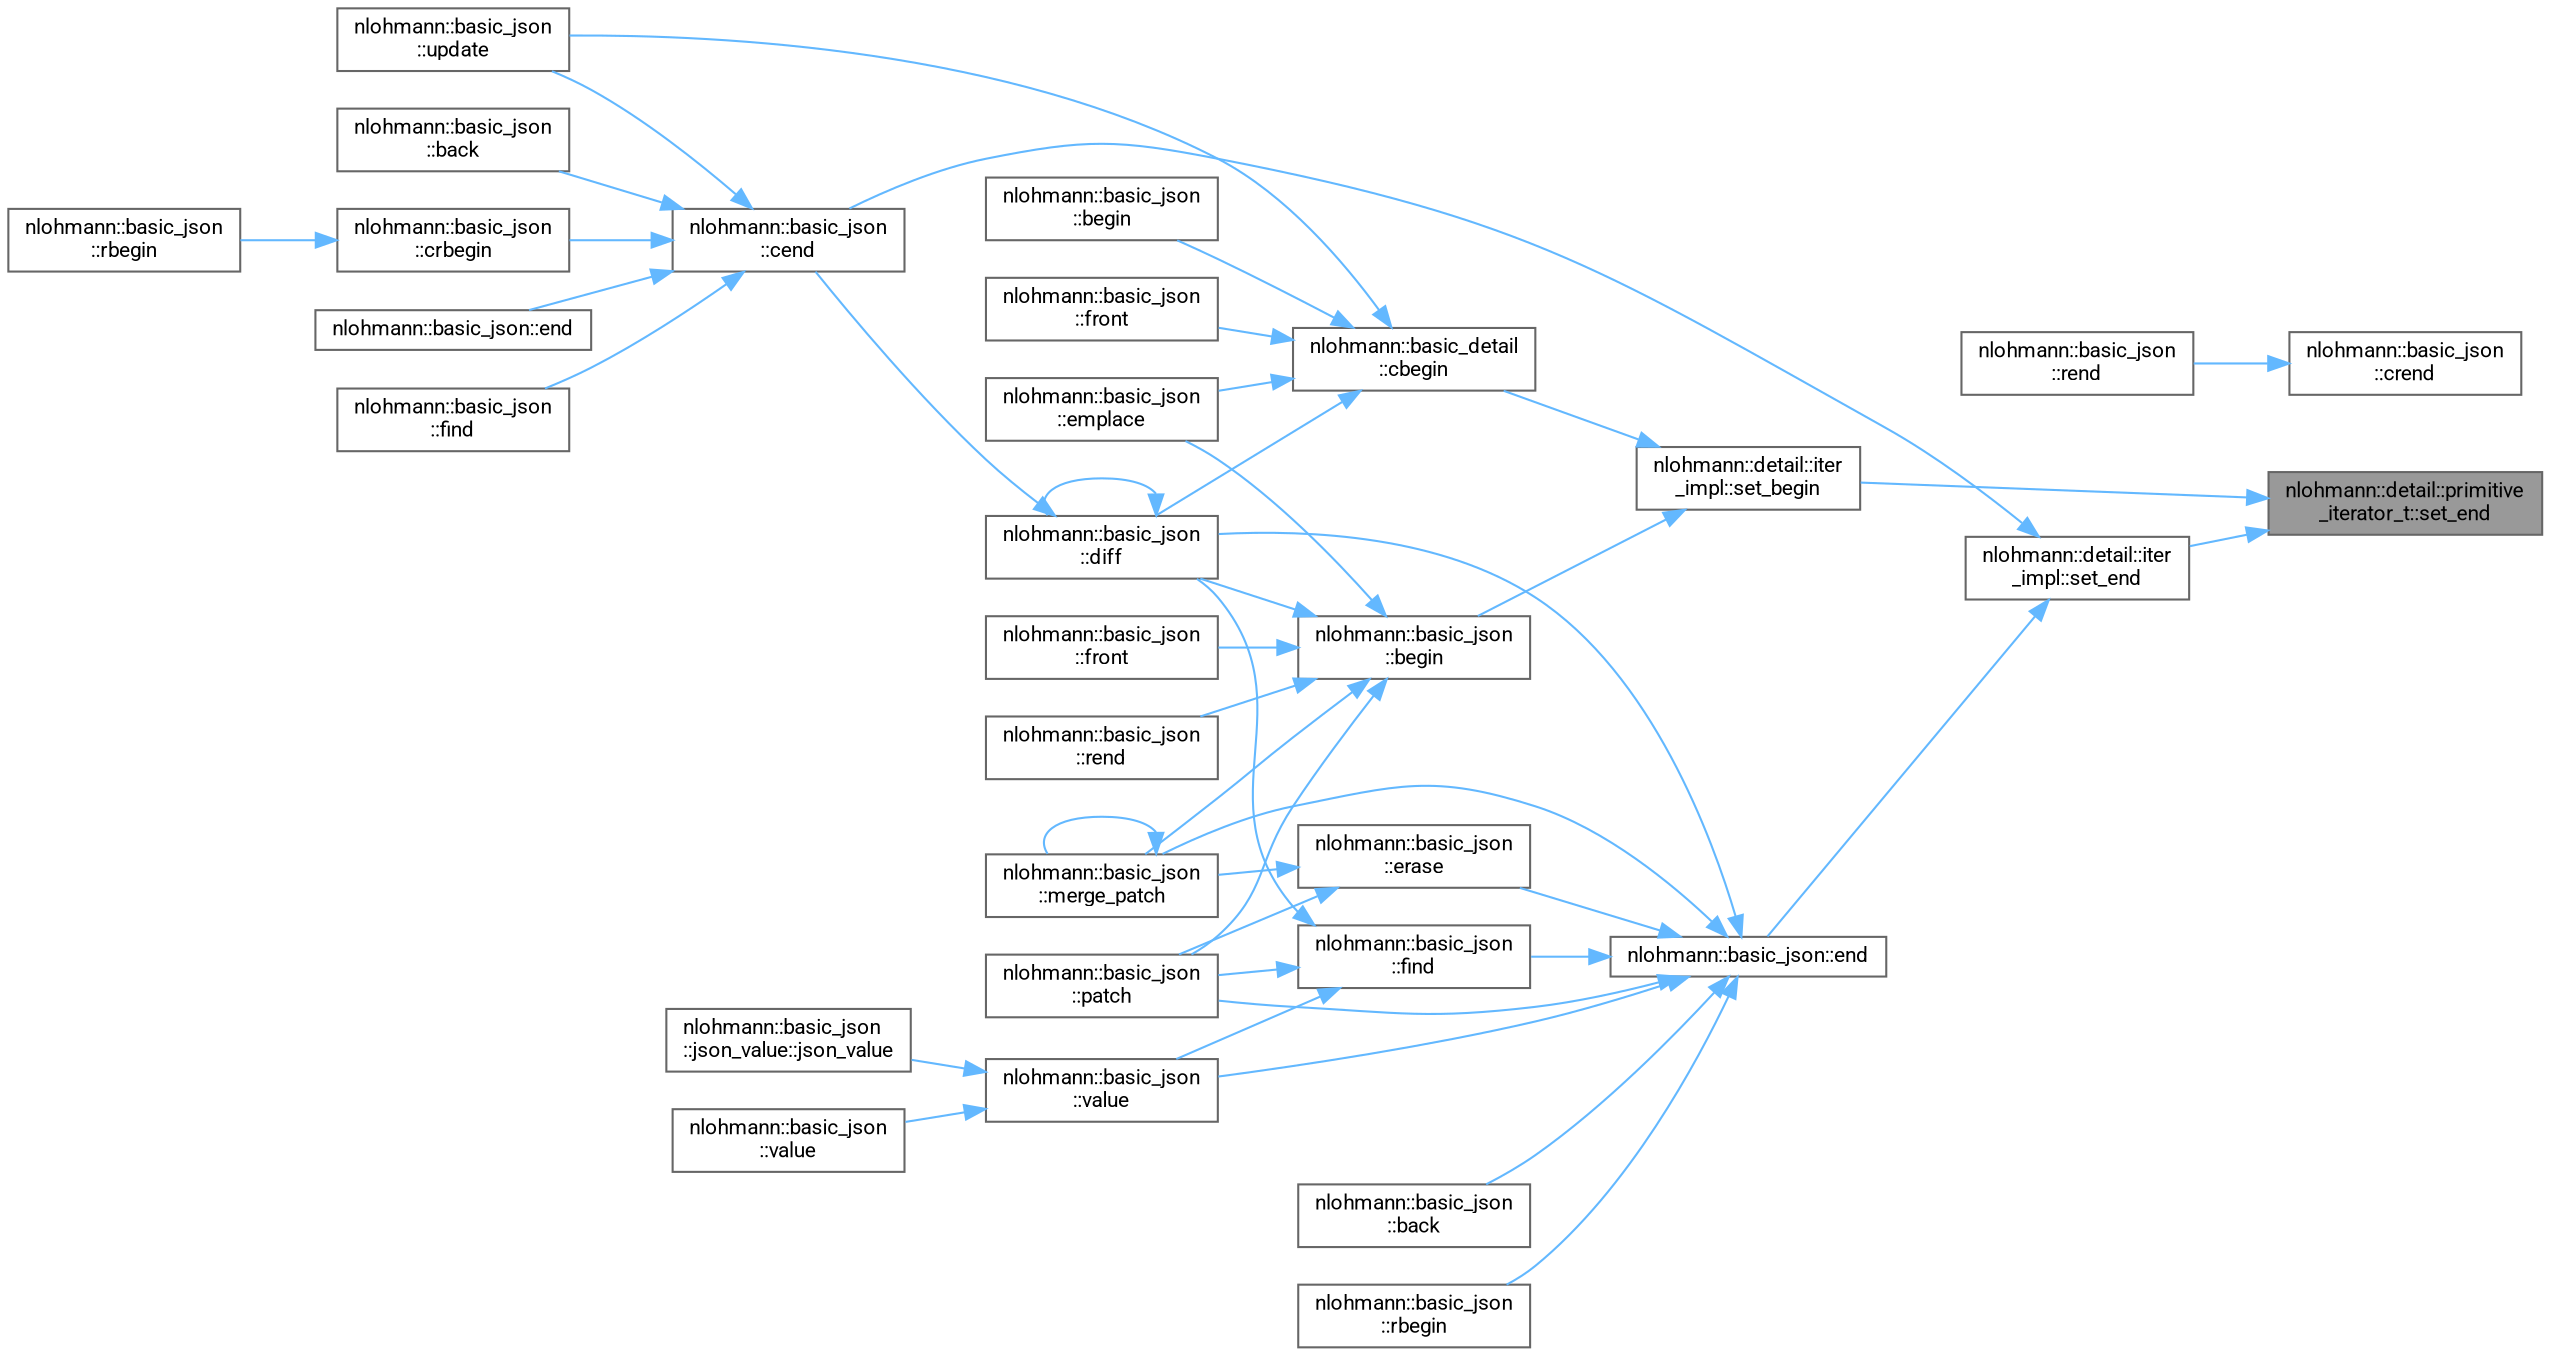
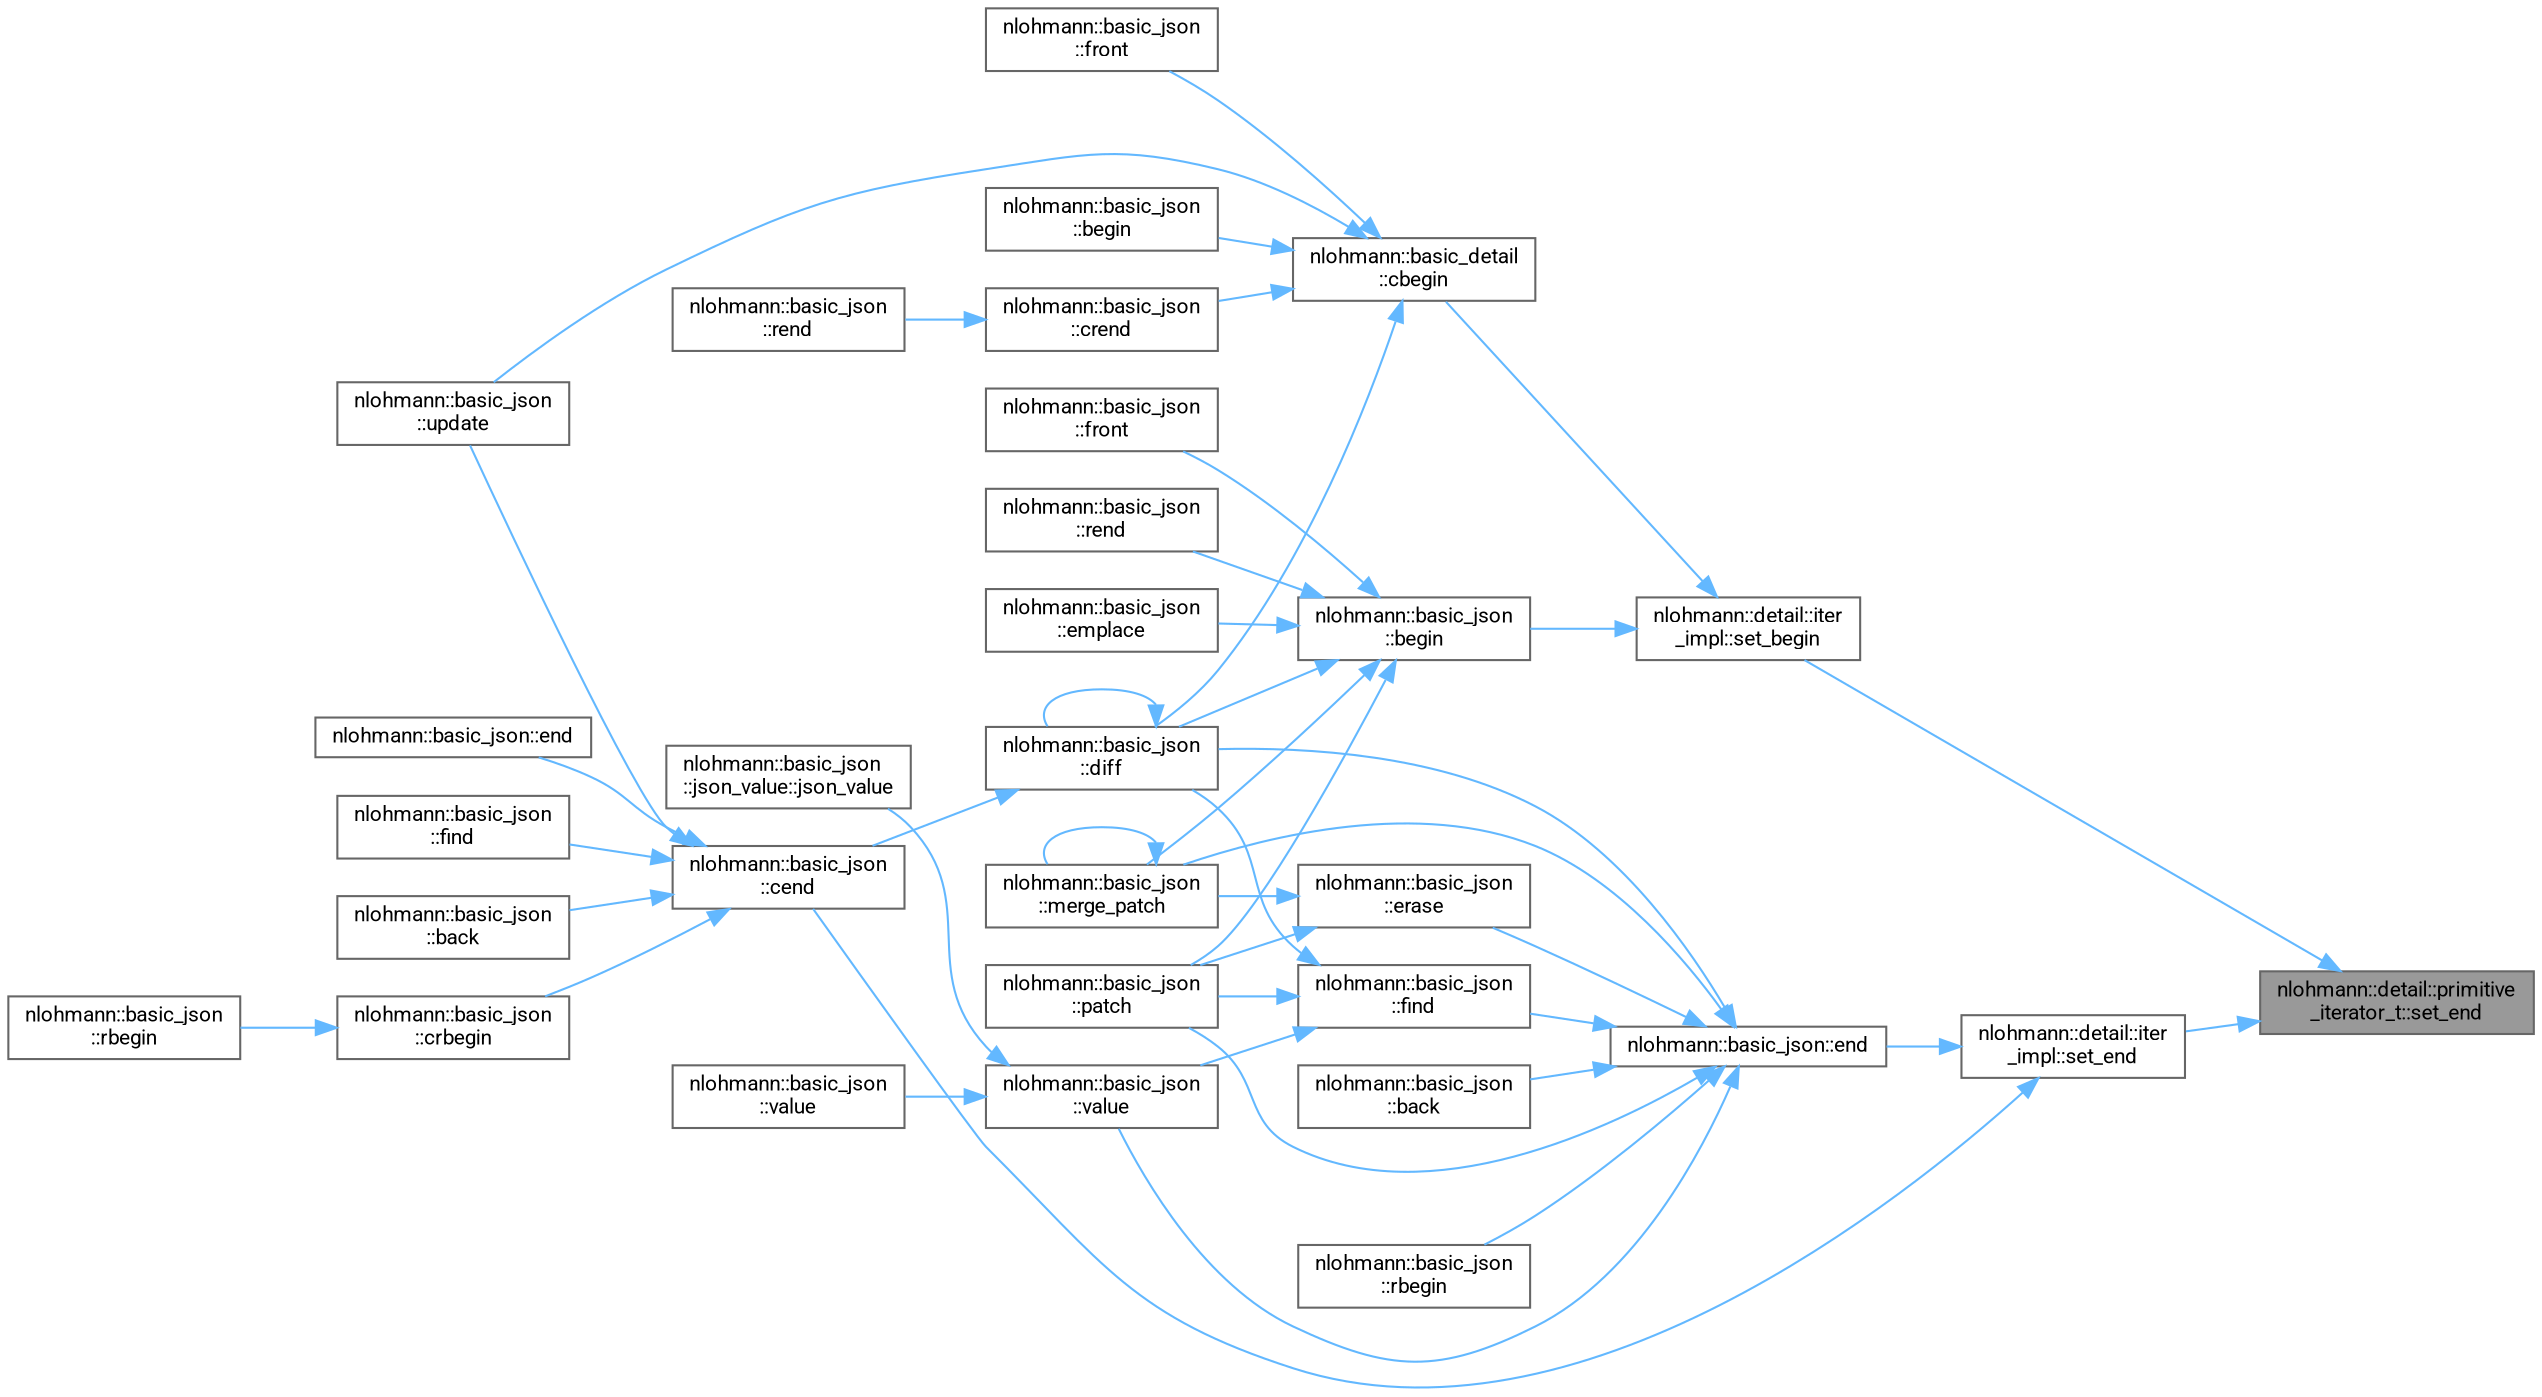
edge "nlohmann::basic_json ::emplace" -> "nlohmann::basic_detail ::cbegin": now "nlohmann::basic_json ::crend" -> "nlohmann::basic_detail ::cbegin"
